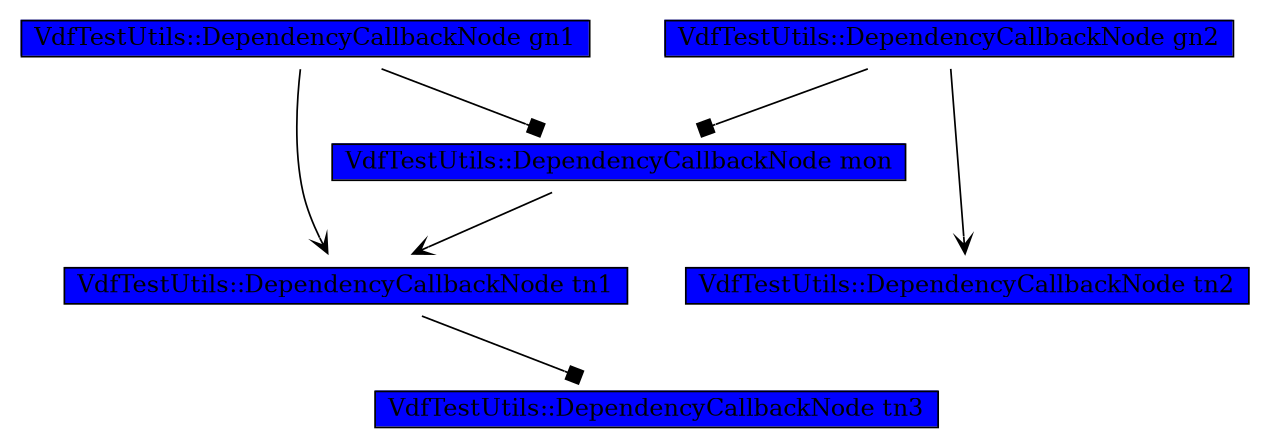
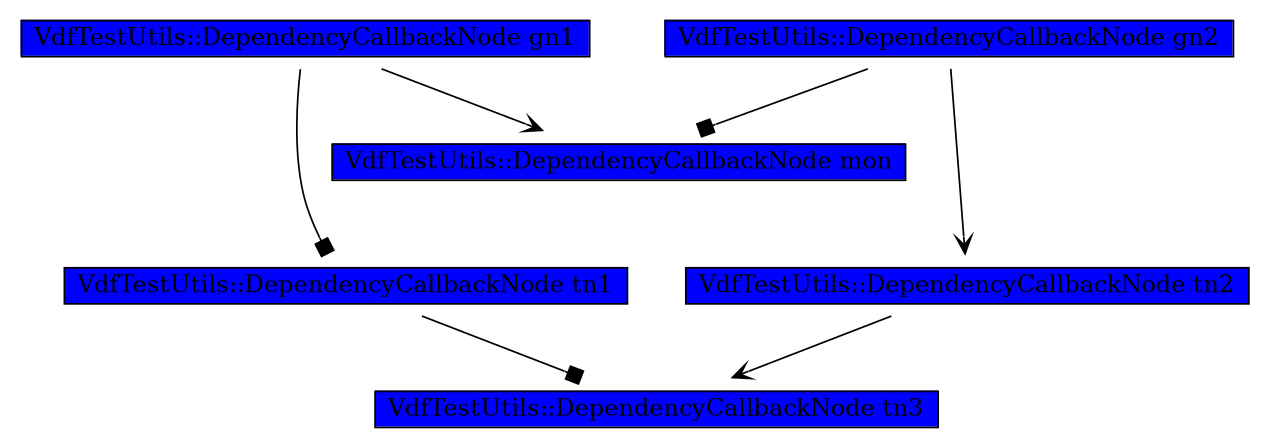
edge "VdfTestUtils::DependencyCallbackNode gn1" -> "VdfTestUtils::DependencyCallbackNode mon": arrowhead box -> vee
edge "VdfTestUtils::DependencyCallbackNode gn1" -> "VdfTestUtils::DependencyCallbackNode tn1": arrowhead vee -> box
edge "VdfTestUtils::DependencyCallbackNode mon" -> "VdfTestUtils::DependencyCallbackNode tn1": removed
edge "VdfTestUtils::DependencyCallbackNode tn2" -> "VdfTestUtils::DependencyCallbackNode tn3": added
